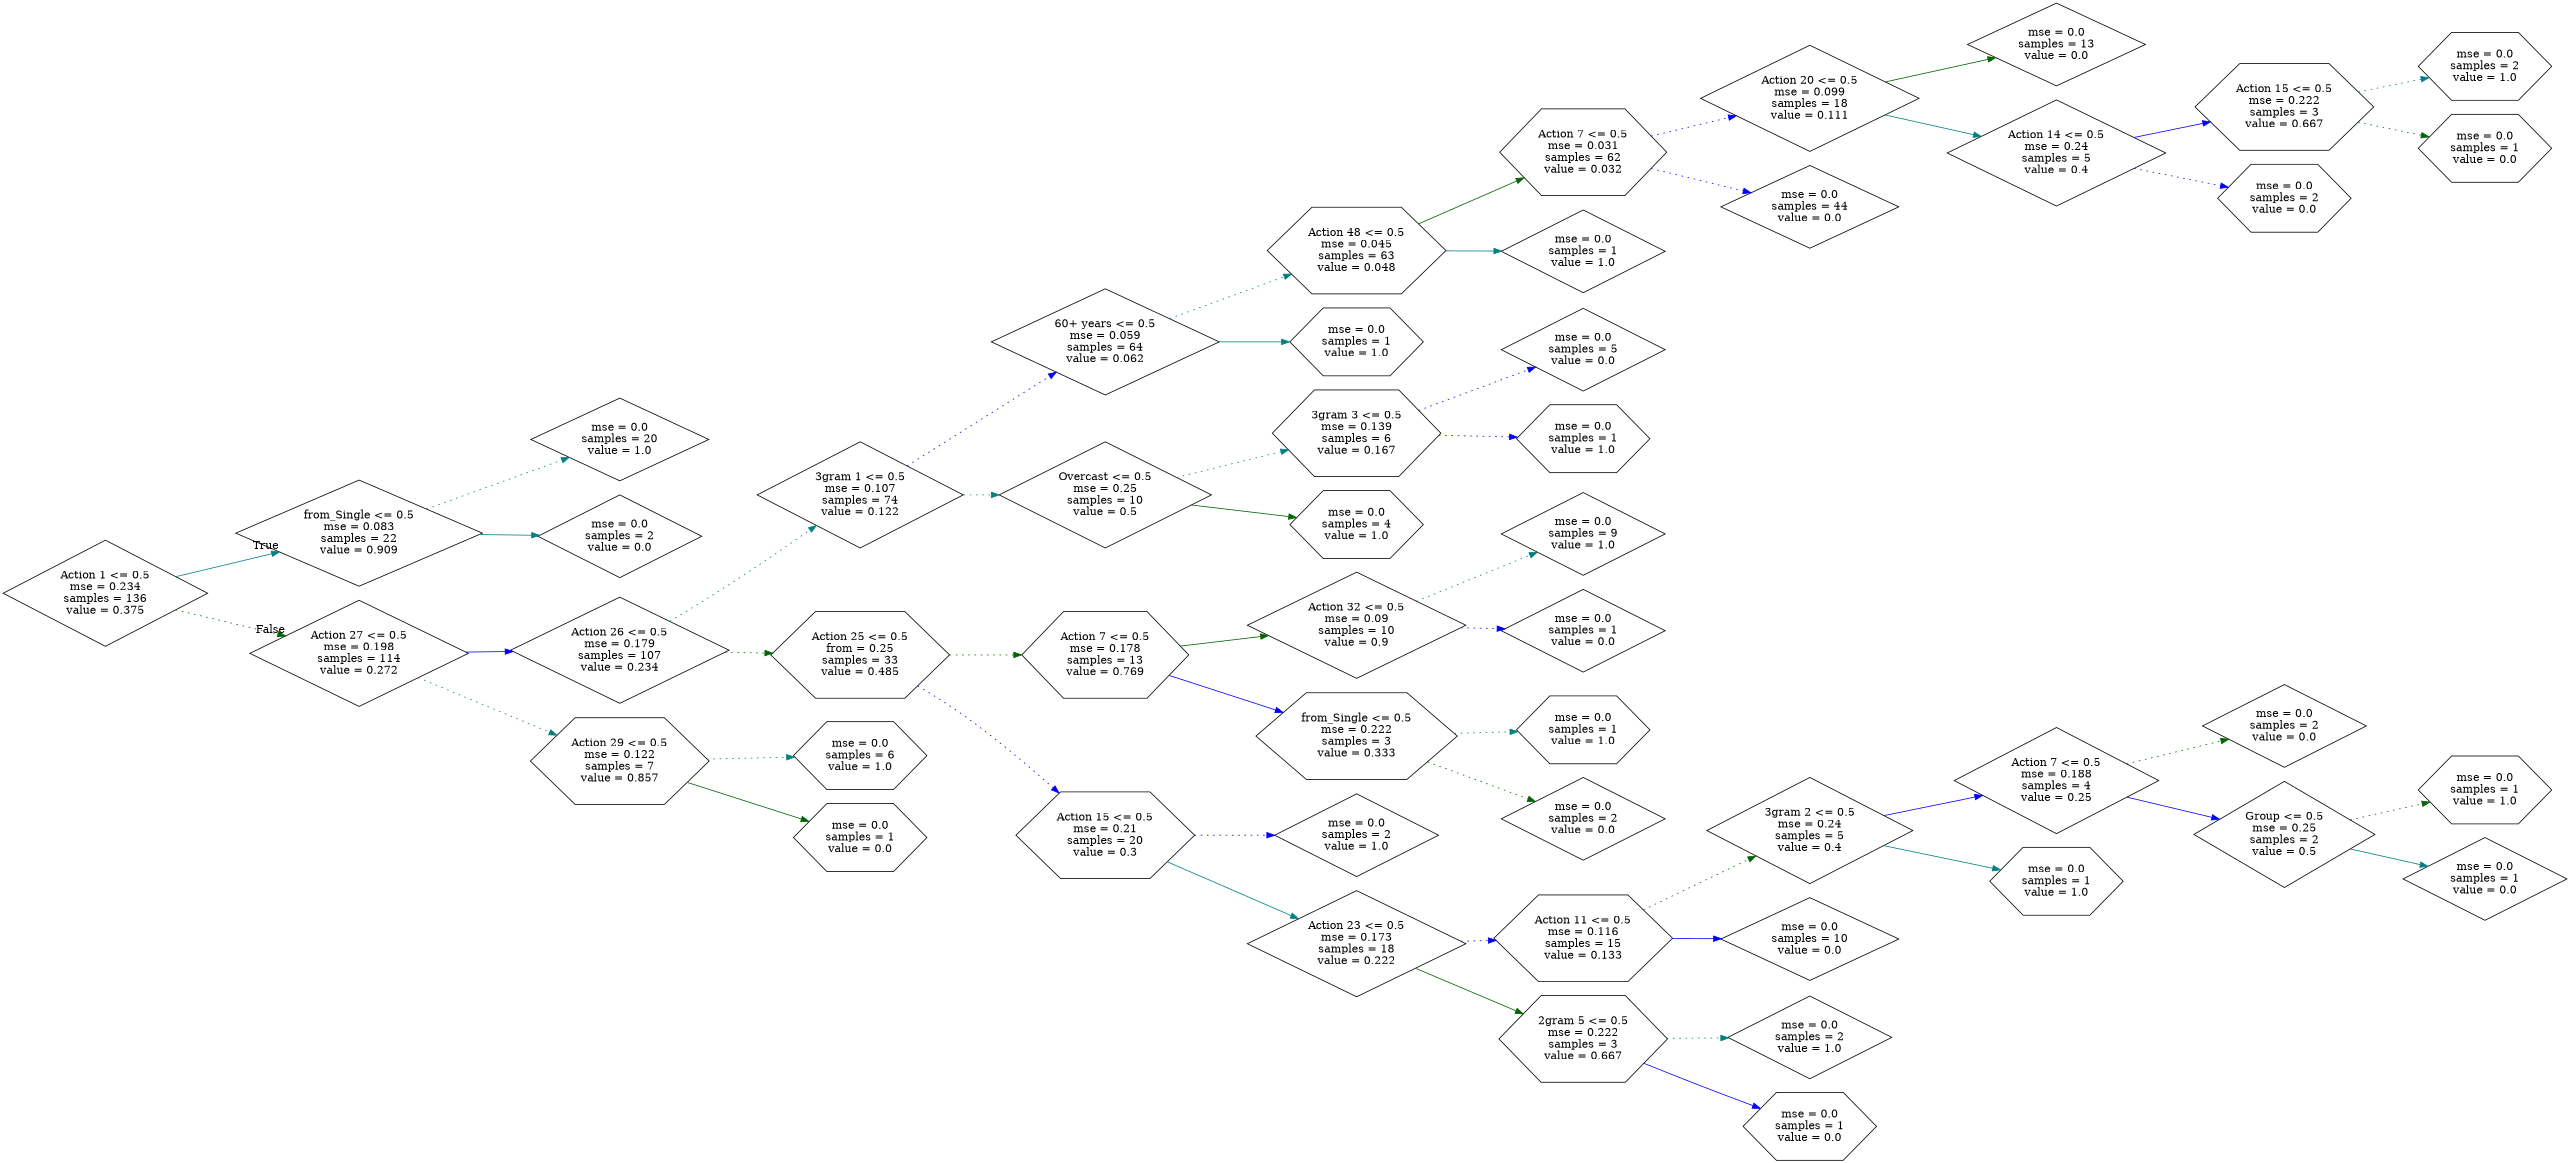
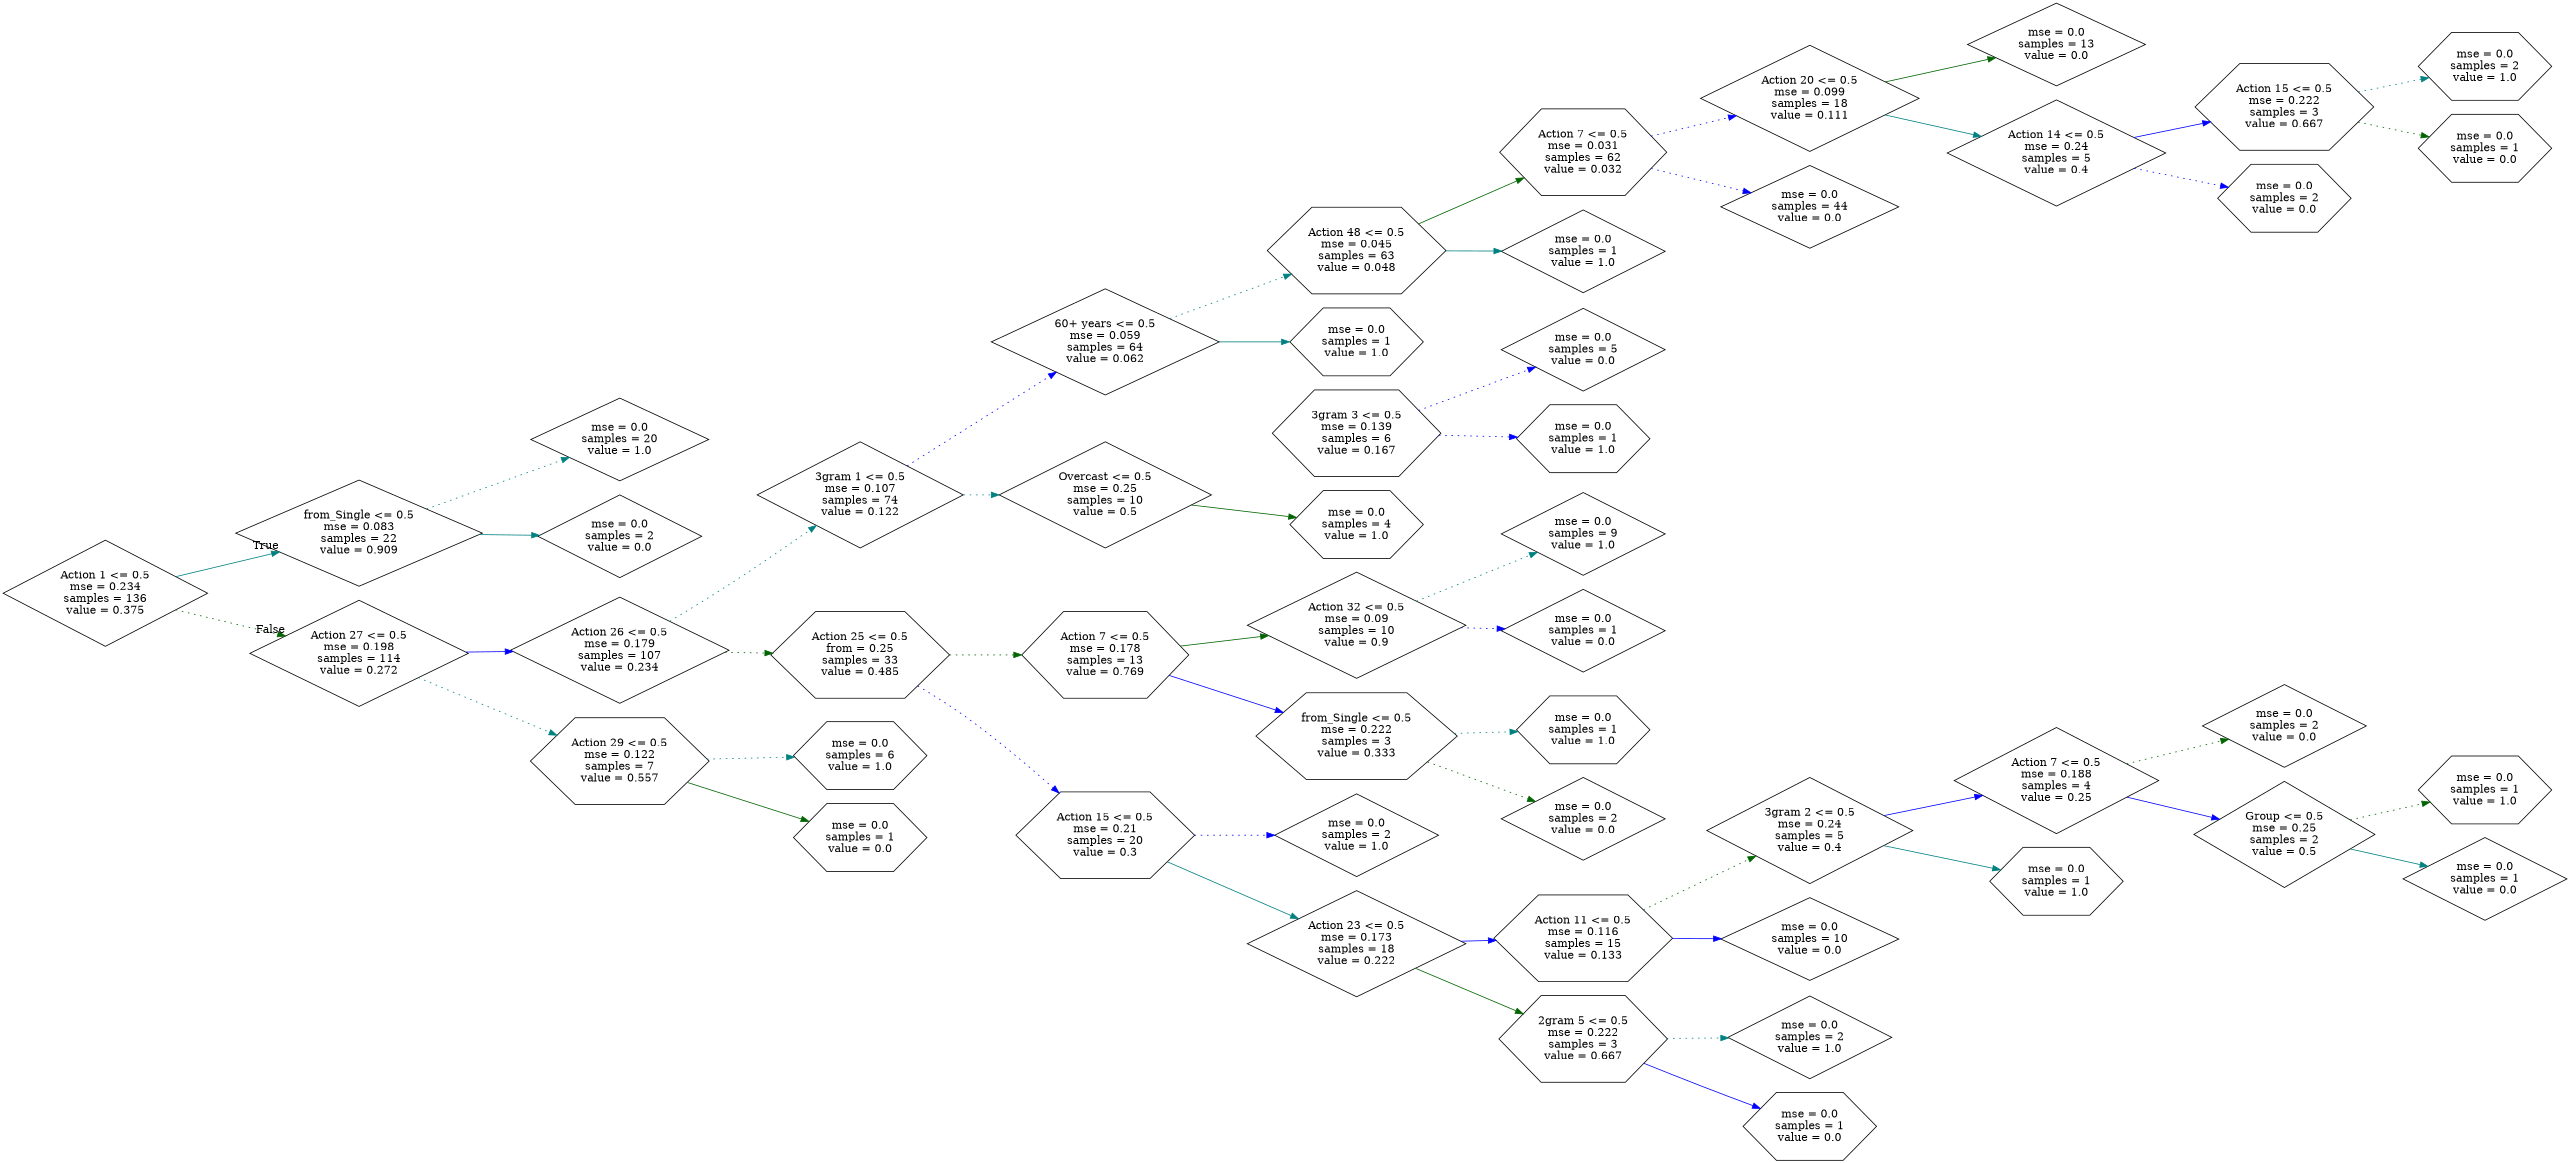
edge "Overcast <= 0.5 mse = 0.25 samples = 10 value = 0.5" -> "3gram 3 <= 0.5 mse = 0.139 samples = 6 value = 0.167": removed
node "Action 29 <= 0.5 mse = 0.122 samples = 7 value = 0.857": label "Action 29 <= 0.5 mse = 0.122 samples = 7 value = 0.857" -> "Action 29 <= 0.5 mse = 0.122 samples = 7 value = 0.557"
edge "Action 23 <= 0.5 mse = 0.173 samples = 18 value = 0.222" -> "Action 11 <= 0.5 mse = 0.116 samples = 15 value = 0.133": style dotted -> solid
